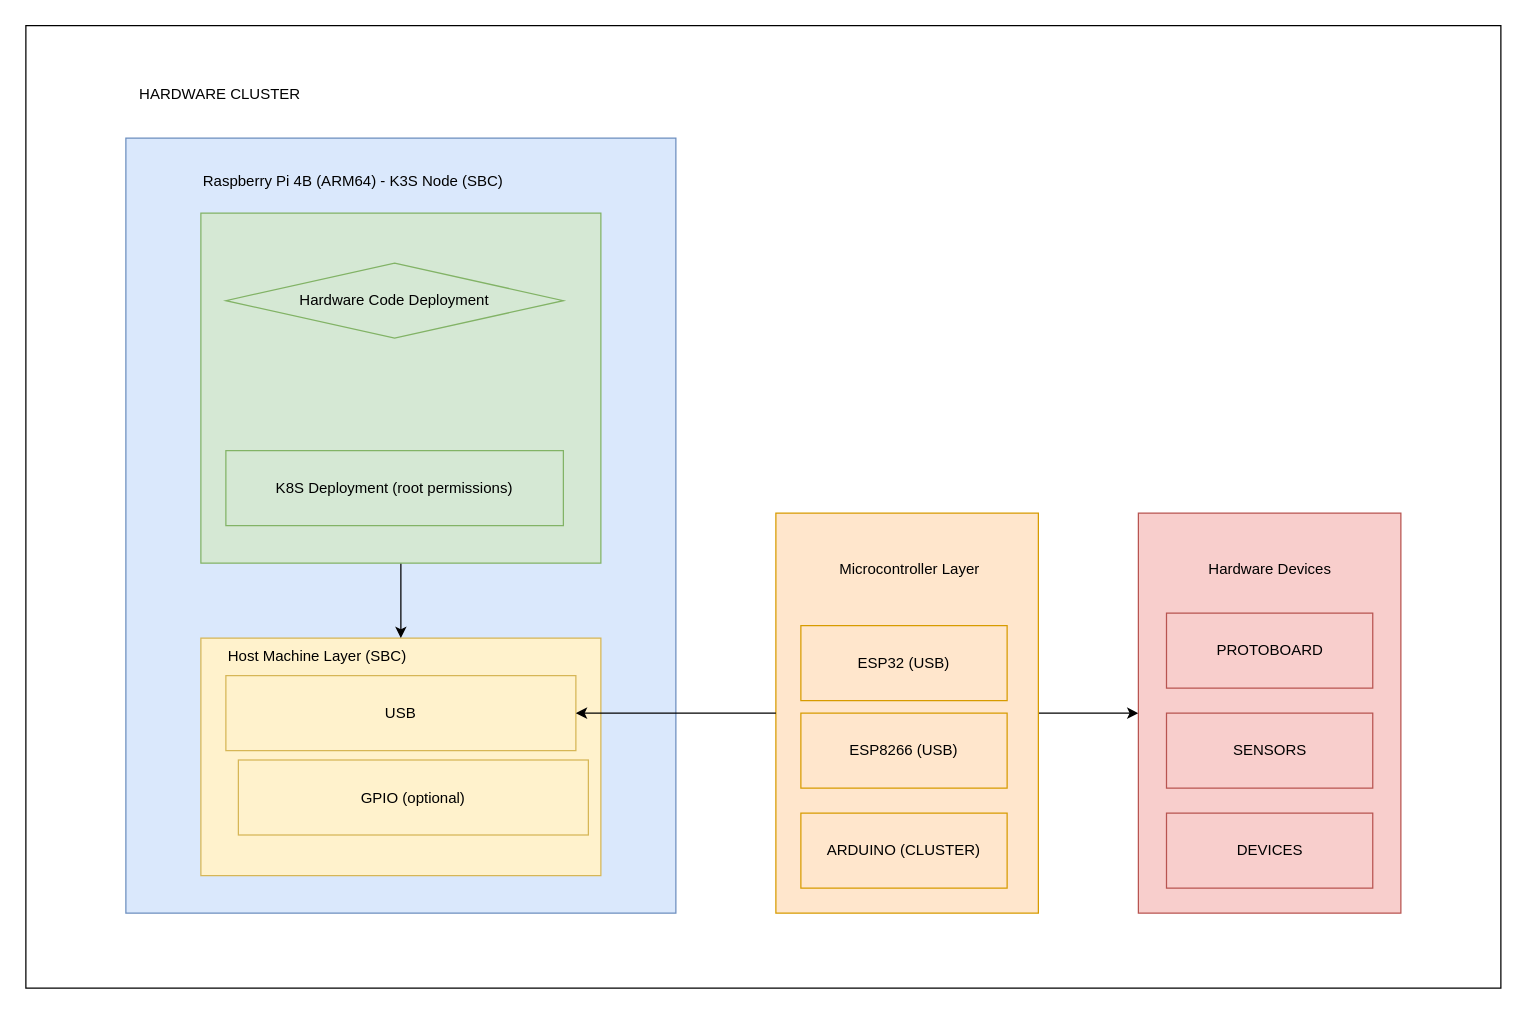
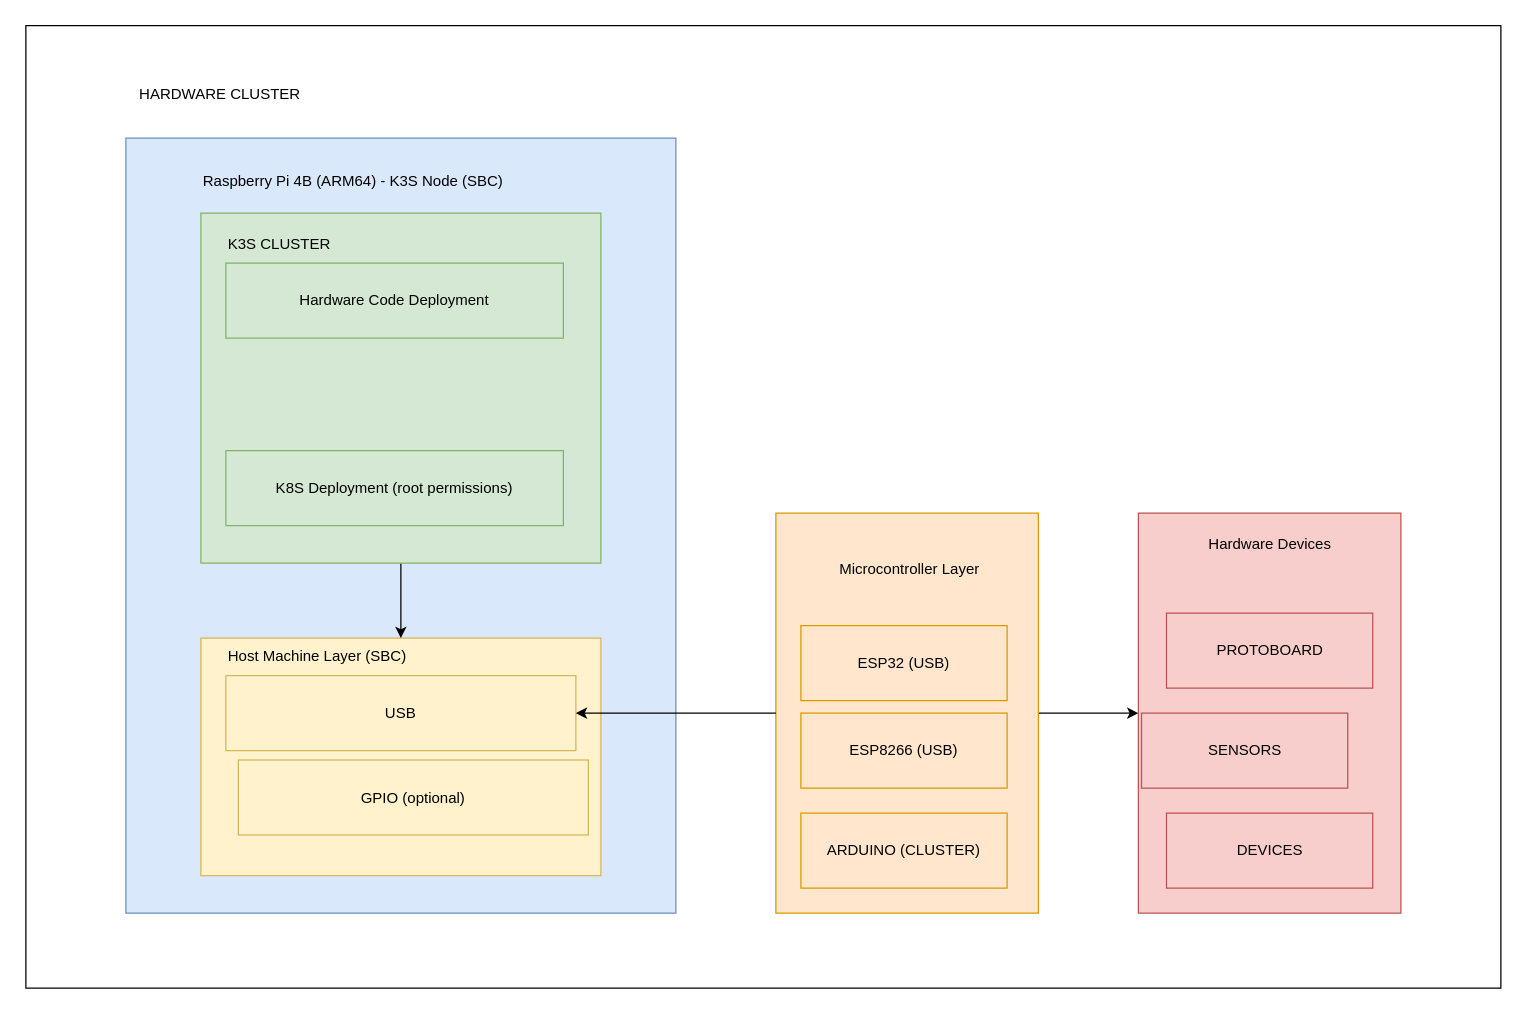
node "K3S CLUSTER": added
node "Hardware Code Deployment": shape diamond -> rectangle
node "Hardware Devices": moved (1269, 569) -> (1269, 544)
node "SENSORS": moved (1269, 751) -> (1244, 751)
